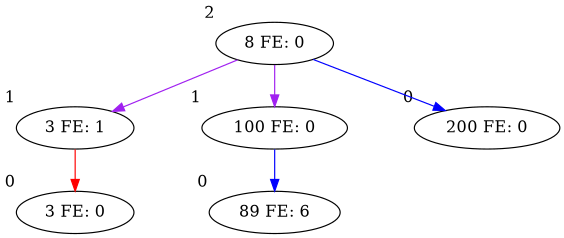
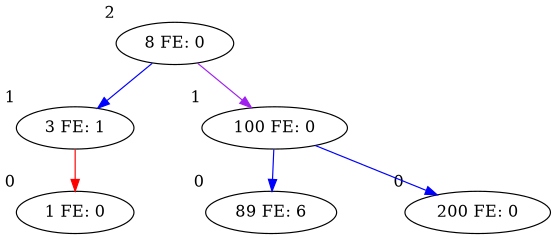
edge "8 FE: 0 2" -> "3 FE: 1 1": color purple -> blue
edge "8 FE: 0 2" -> "200 FE: 0 0": now "100 FE: 0 1" -> "200 FE: 0 0"
node "3 FE: 0 0": label "3 FE: 0 0" -> "1 FE: 0 0"
